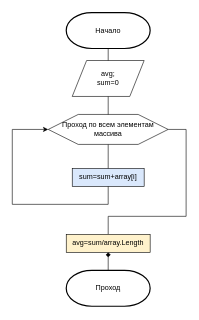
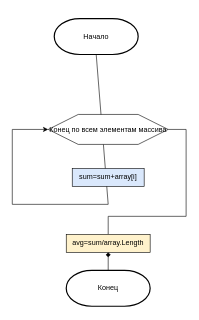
node "Начало": moved (108, 30) -> (96, 36)
node "avg; sum=0": removed
node "Проход по всем элементам массива": label "Проход по всем элементам массива" -> "Конец по всем элементам массива"
node "Проход": label "Проход" -> "Конец"
